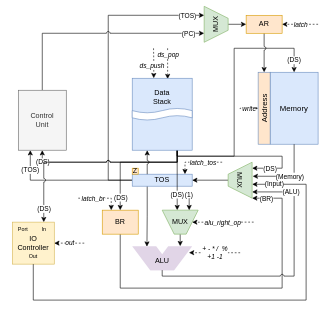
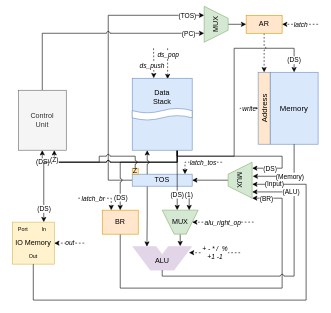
edge "AR" -> "Address": style solid -> dashed
edge "Z" -> "Control Unit": added, label "(Z)"
edge "TOS" -> "Control Unit": removed, label "(TOS)"
node "IO Controller": label "IO Controller" -> "IO Memory"
